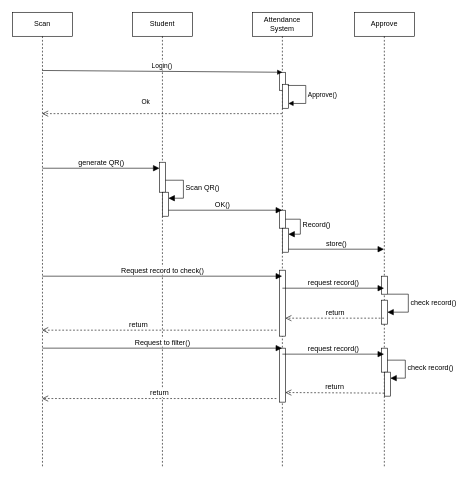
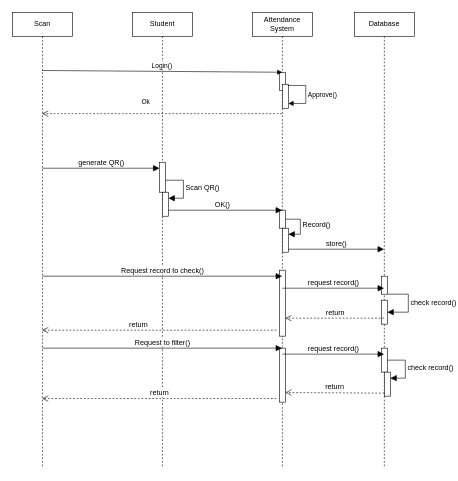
node "Approve": label "Approve" -> "Database"
